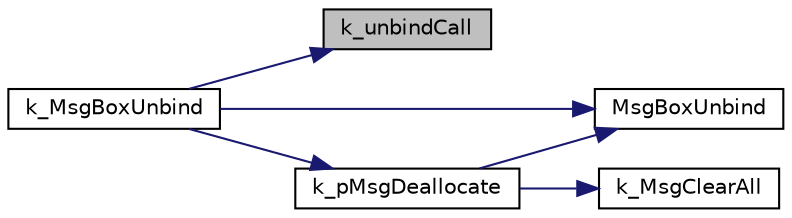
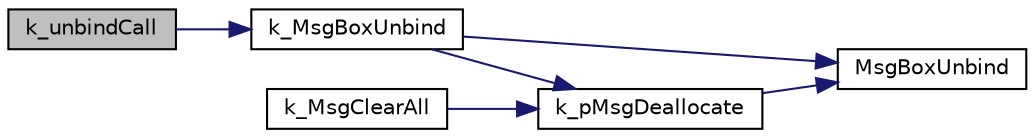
edge "k_MsgBoxUnbind" -> "k_unbindCall": reversed
edge "k_pMsgDeallocate" -> "k_MsgClearAll": reversed
